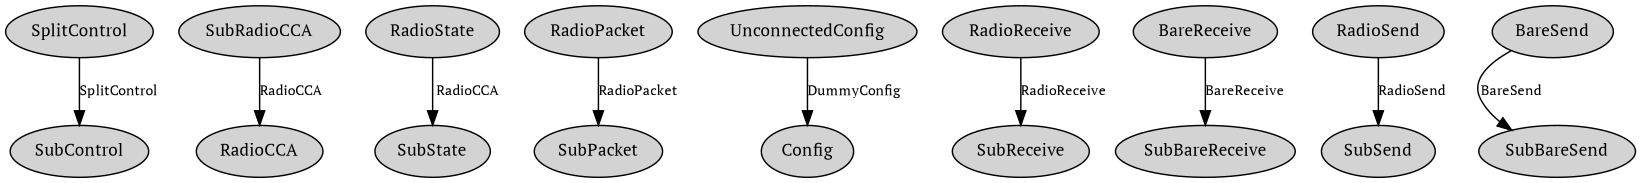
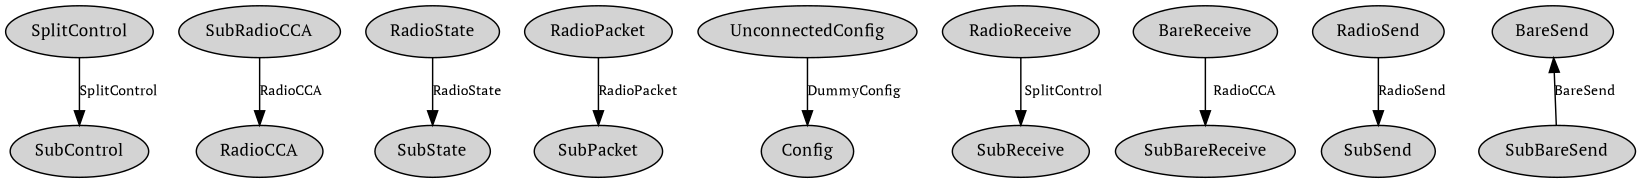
edge "BareSend" -> "SubBareSend": reversed
edge "RadioState" -> "SubState": label "RadioCCA" -> "RadioState"
edge "RadioReceive" -> "SubReceive": label "RadioReceive" -> "SplitControl"
edge "BareReceive" -> "SubBareReceive": label "BareReceive" -> "RadioCCA"
